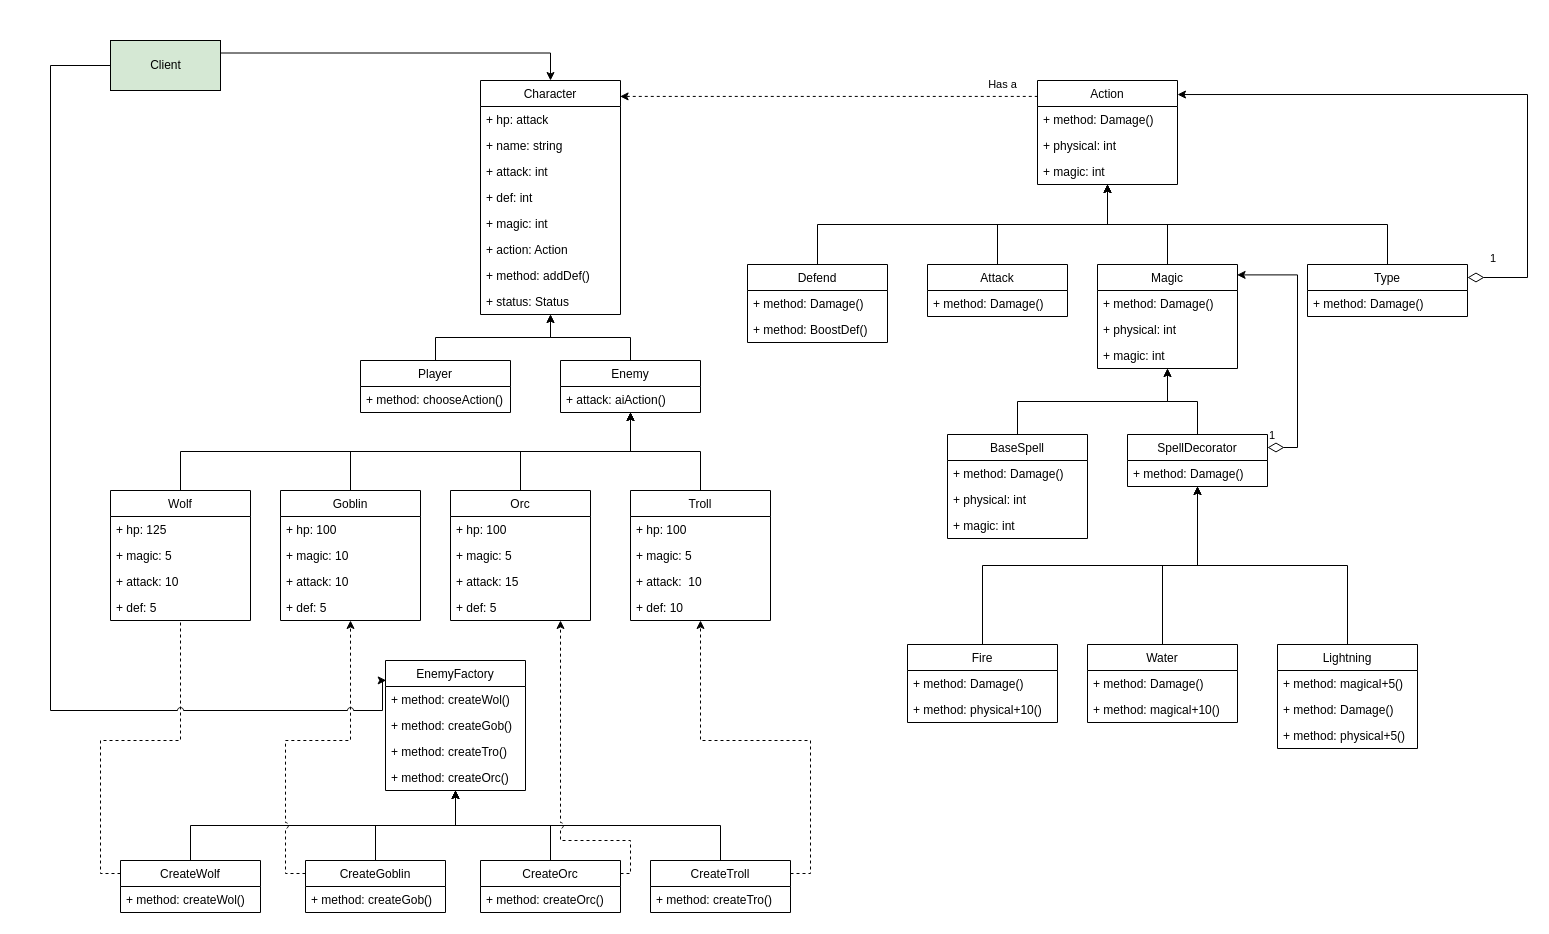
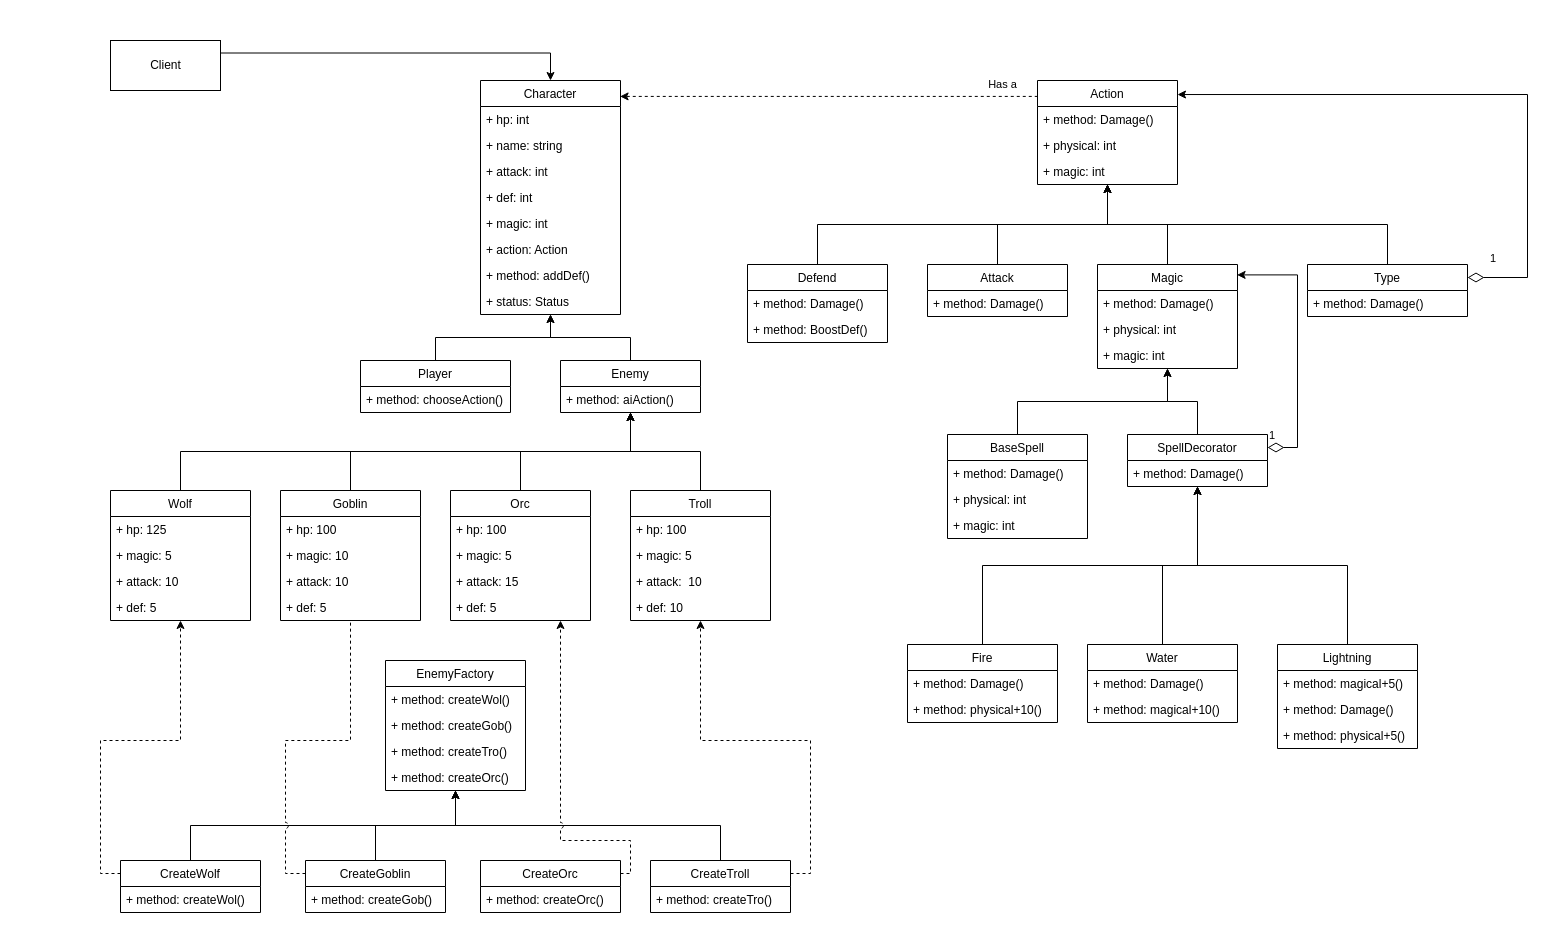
node "Client": fillcolor #d5e8d4 -> #ffffff
node "+ hp: attack": label "+ hp: attack" -> "+ hp: int"
node "+ attack: aiAction()": label "+ attack: aiAction()" -> "+ method: aiAction()"
edge "Client" -> "EnemyFactory": removed
edge "Wolf" -- "CreateWolf": arrowhead none -> classic
edge "CreateGoblin" -> "Goblin": arrowhead classic -> none
edge "CreateTroll" -> "EnemyFactory": arrowhead open -> classic
edge "CreateOrc" -> "EnemyFactory": removed
